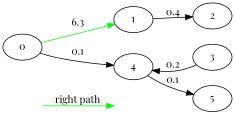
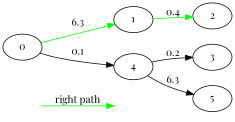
edge "1" -> "2": color black -> green
edge "3" -> "4": reversed
edge "4" -> "5": label "0.1" -> "6.3"
